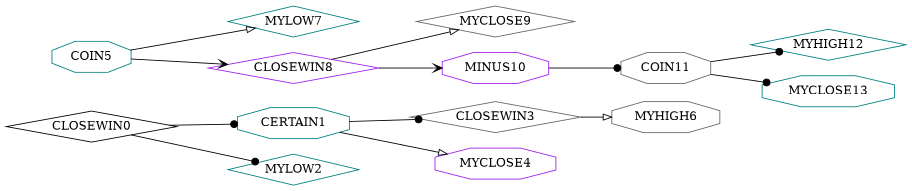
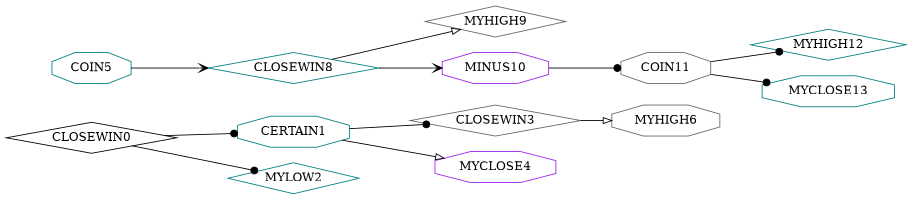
node "MYLOW7": removed
node "MYCLOSE9": label "MYCLOSE9" -> "MYHIGH9"
node "CLOSEWIN8": color purple -> teal
